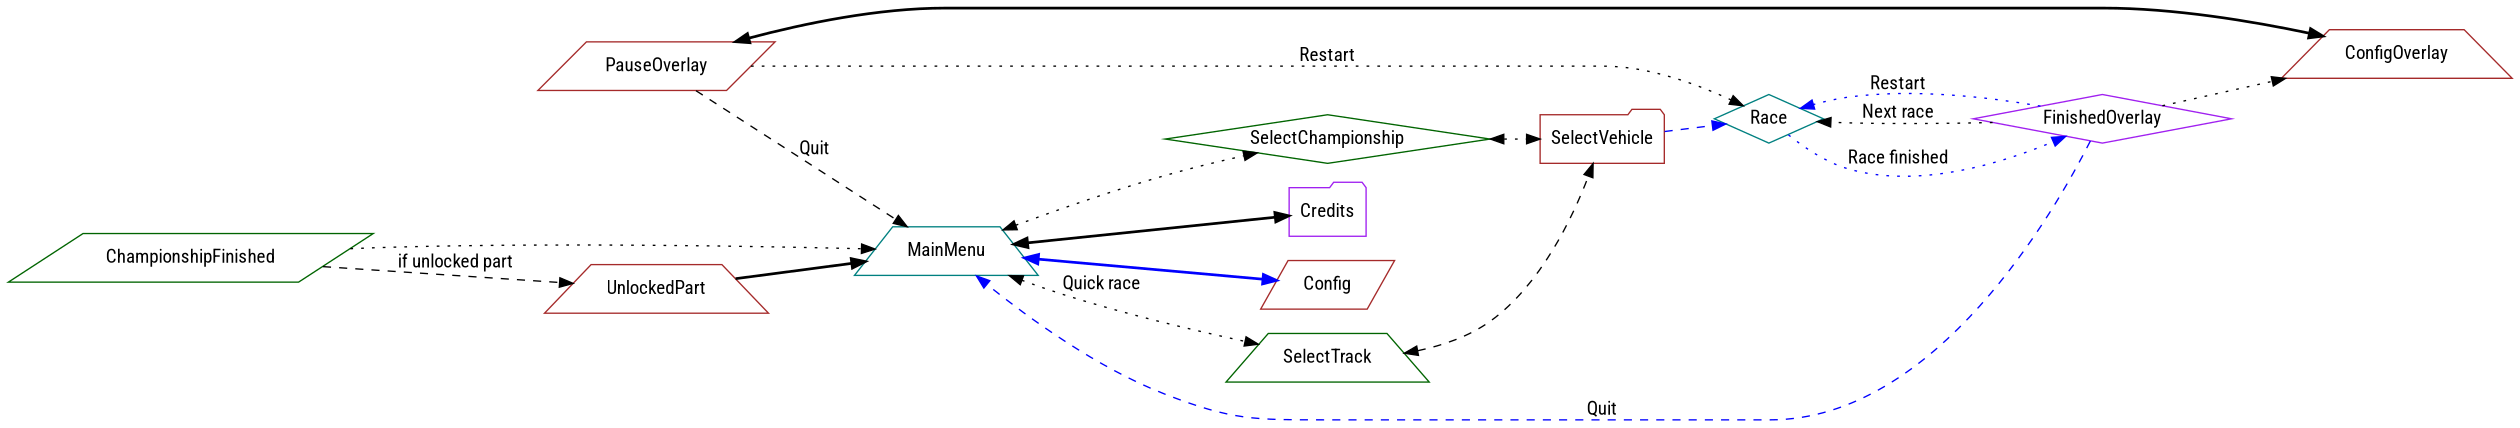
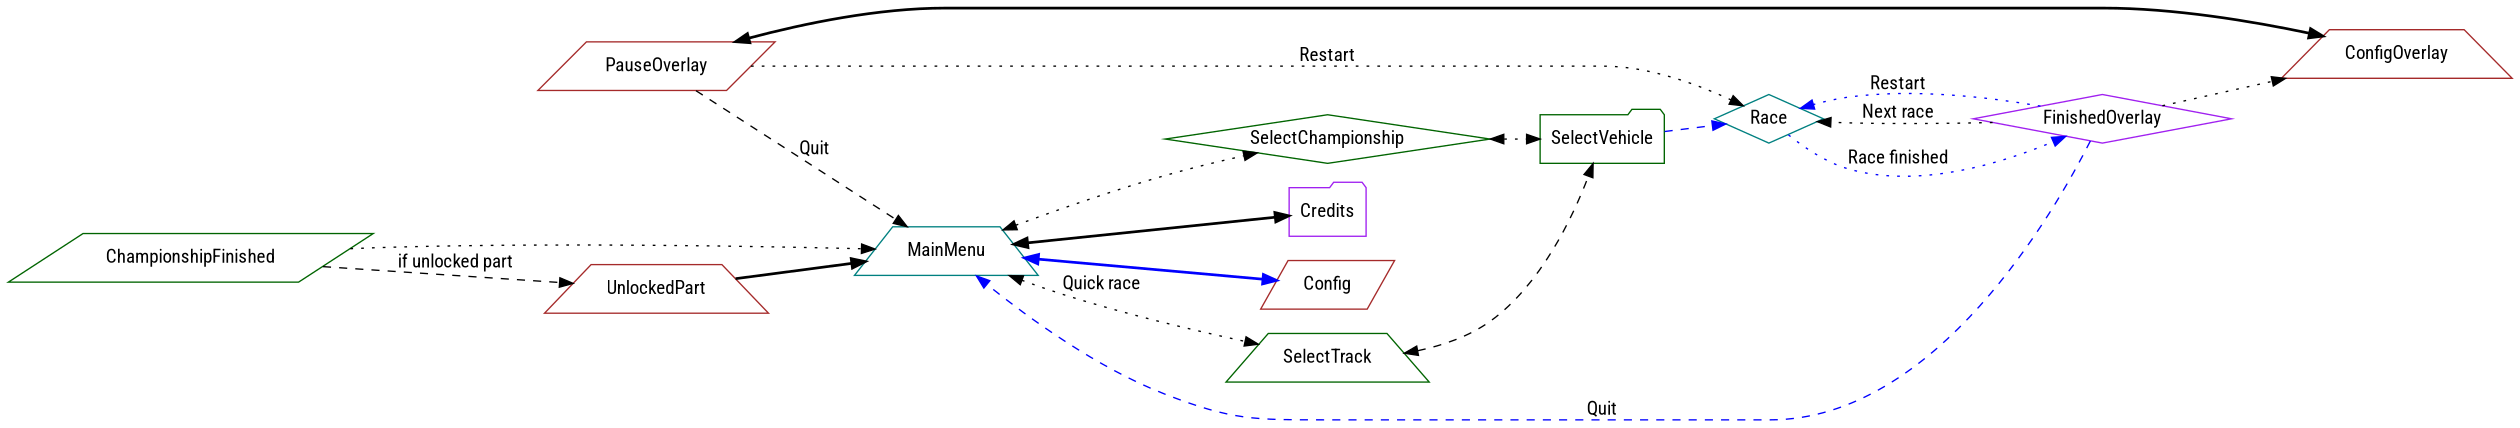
node "SelectVehicle": color brown -> darkgreen
